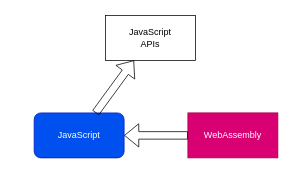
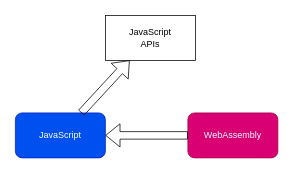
node "JavaScript": moved (79, 135) -> (60, 135)
node "WebAssembly": shape rectangle -> rounded rectangle
